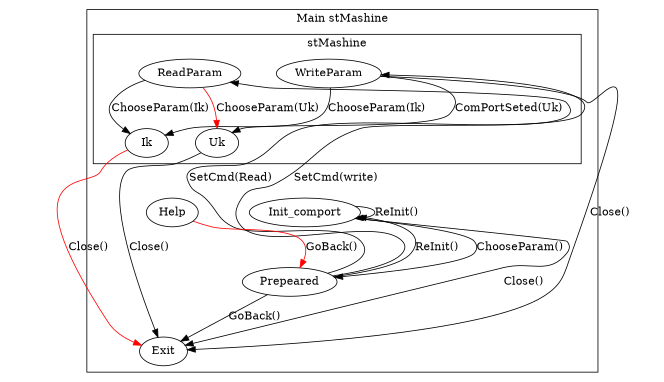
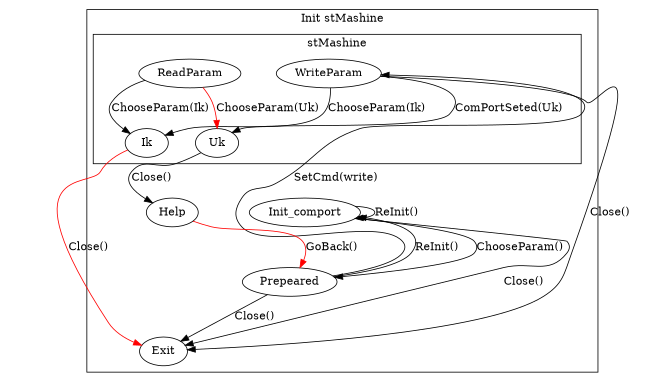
cluster "Main stMashine": label "Main stMashine" -> "Init stMashine"
edge "Prepeared" -> "ReadParam": removed, label "SetCmd(Read)"
edge "Uk" -> "Exit": now "Uk" -> "Help"
edge "Prepeared" -> "Exit": label "GoBack()" -> "Close()"
